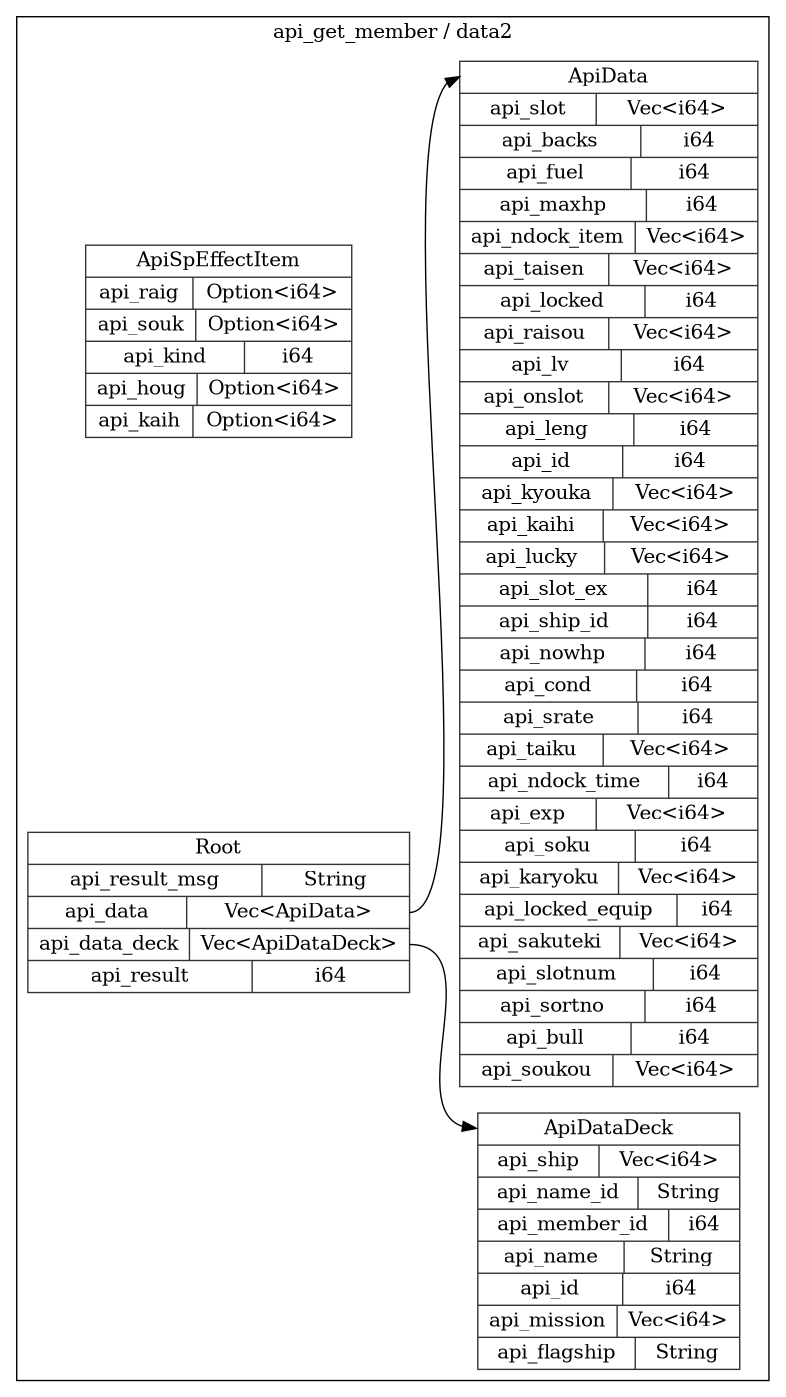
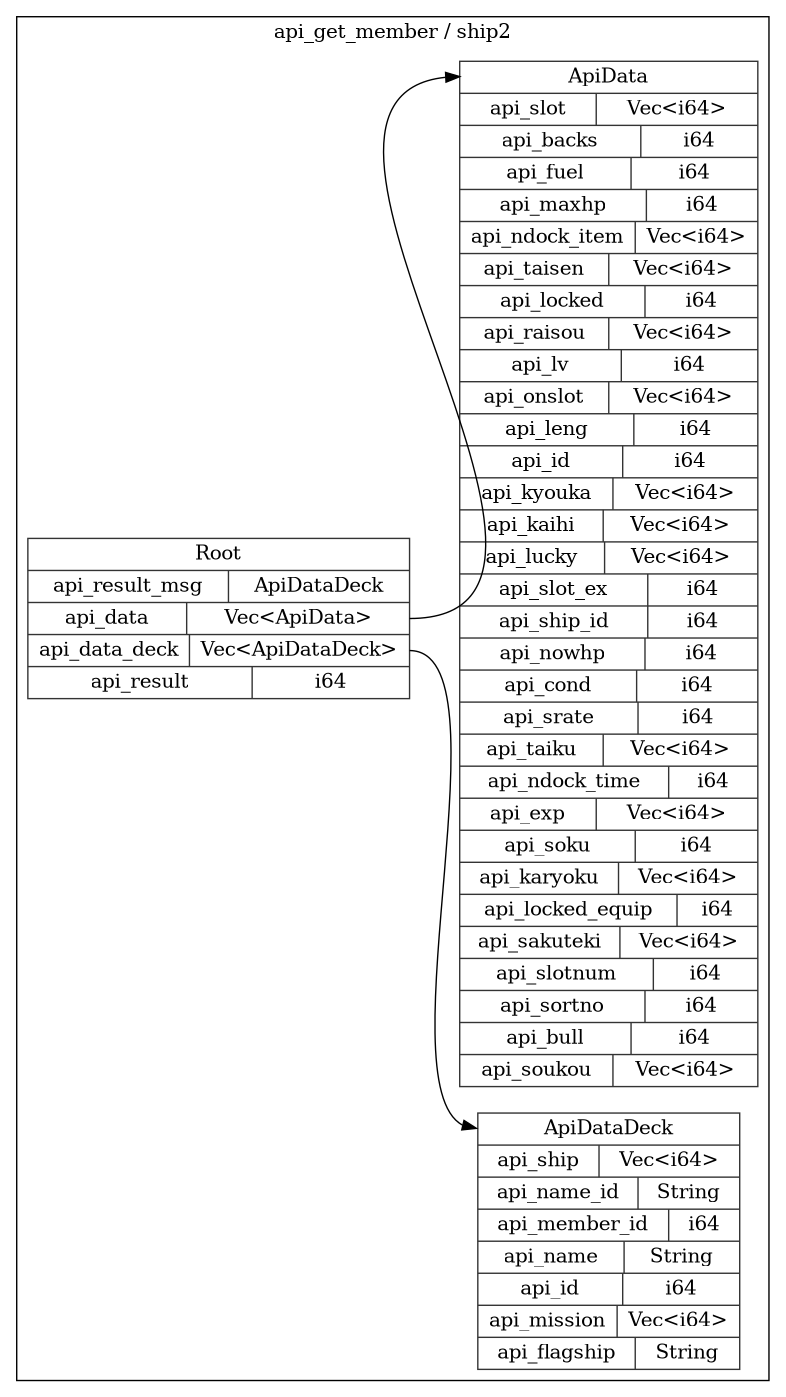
cluster "api_get_member / data2": label "api_get_member / data2" -> "api_get_member / ship2"
node "ApiSpEffectItem": removed
node "Root": text "String" -> "ApiDataDeck"
